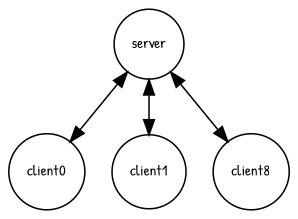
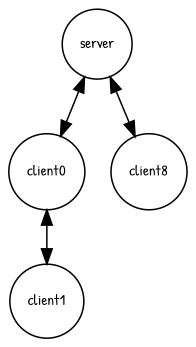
edge "server" -- "client1": now "client0" -- "client1"
